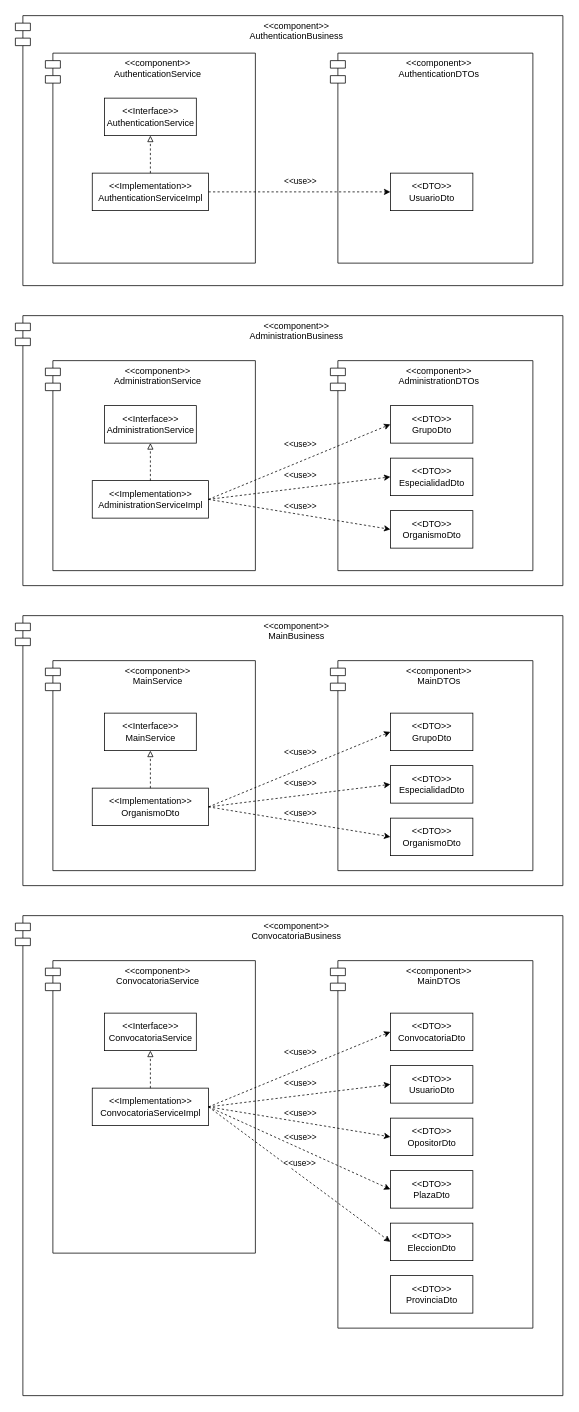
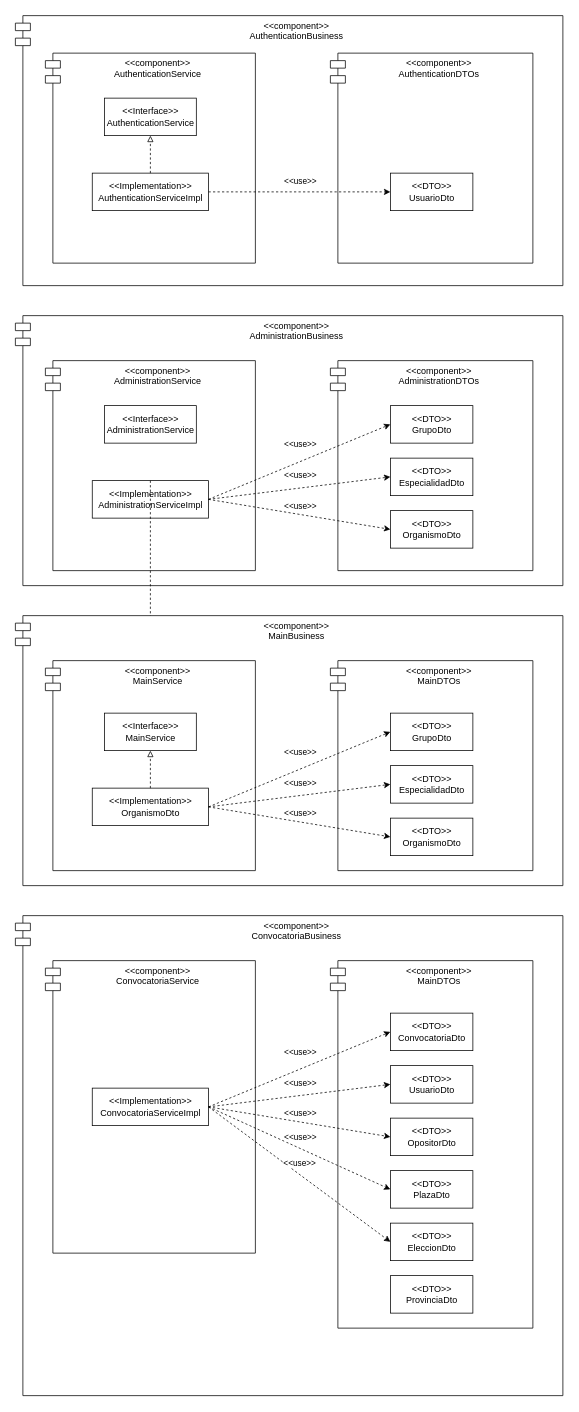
edge "<<Implementation>> AdministrationServiceImpl" -> "<<Interface>> AdministrationService": now "<<Implementation>> AdministrationServiceImpl" -> "<<Interface>> MainService"
node "<<Interface>> ConvocatoriaService": removed
edge "<<Implementation>> ConvocatoriaServiceImpl" -> "<<Interface>> ConvocatoriaService": removed
